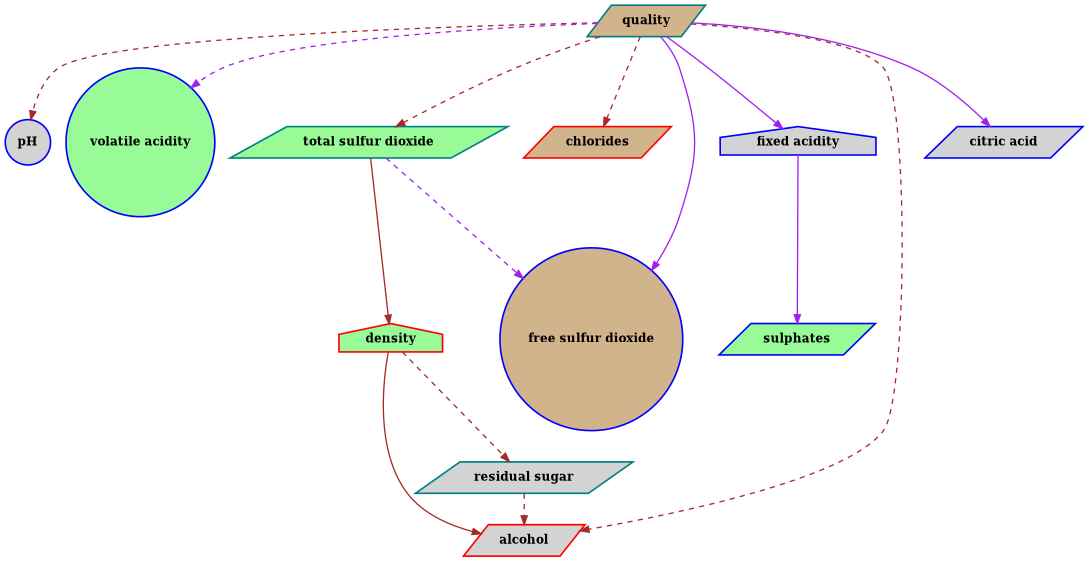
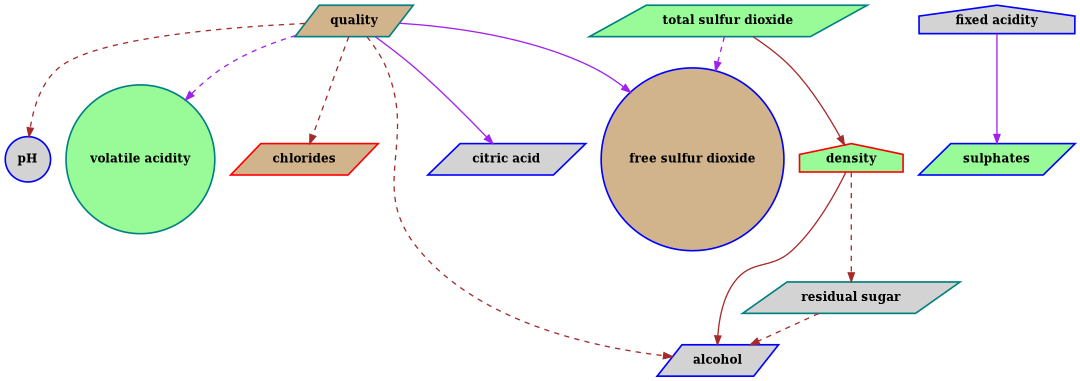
edge "quality" -> "total sulfur dioxide": removed
edge "quality" -> "fixed acidity": removed
node "volatile acidity": color blue -> teal
node "alcohol": color red -> blue
